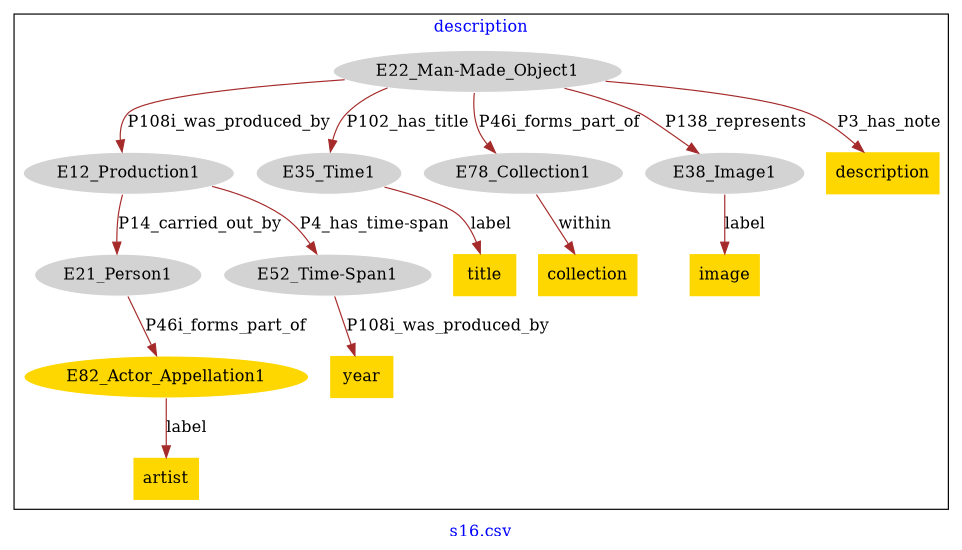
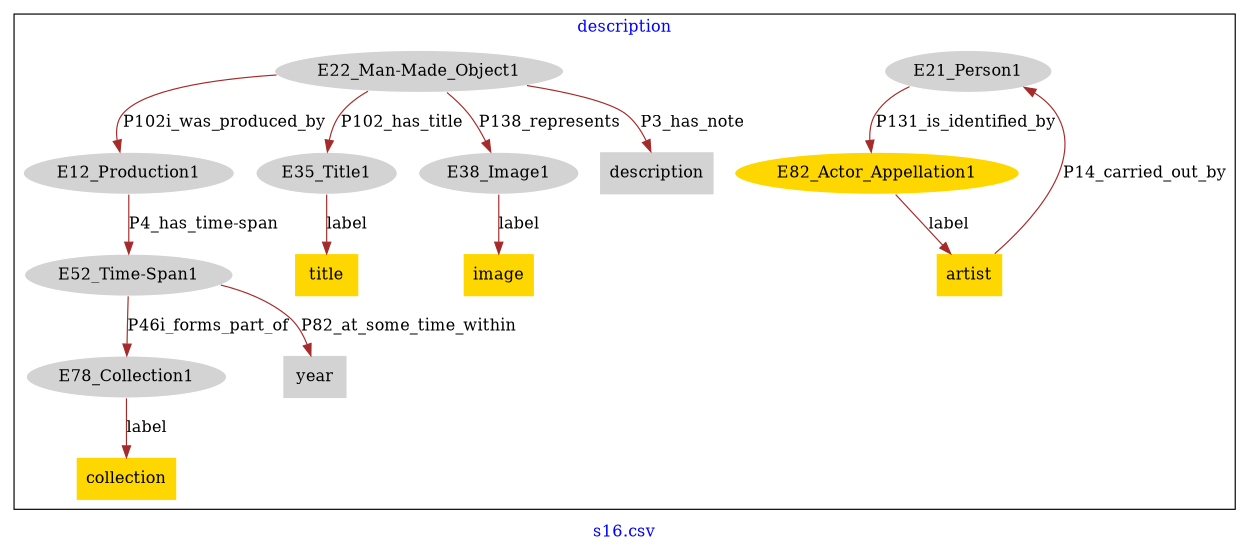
edge "E22_Man-Made_Object1" -> "E78_Collection1": now "E52_Time-Span1" -> "E78_Collection1"
edge "E22_Man-Made_Object1" -> "E12_Production1": label "P108i_was_produced_by" -> "P102i_was_produced_by"
node "E35_Time1": label "E35_Time1" -> "E35_Title1"
node "description": fillcolor gold -> lightgray
edge "E12_Production1" -> "E21_Person1": now "artist" -> "E21_Person1"
edge "E78_Collection1" -> "collection": label "within" -> "label"
edge "E21_Person1" -> "E82_Actor_Appellation1": label "P46i_forms_part_of" -> "P131_is_identified_by"
edge "E52_Time-Span1" -> "year": label "P108i_was_produced_by" -> "P82_at_some_time_within"
node "year": fillcolor gold -> lightgray
